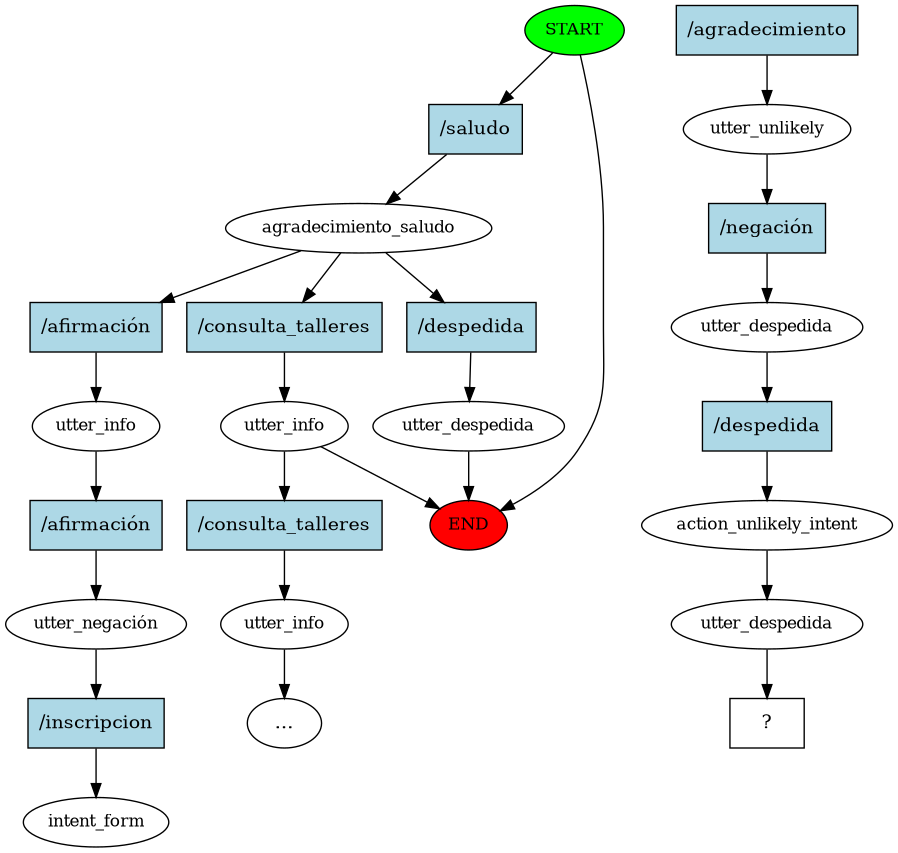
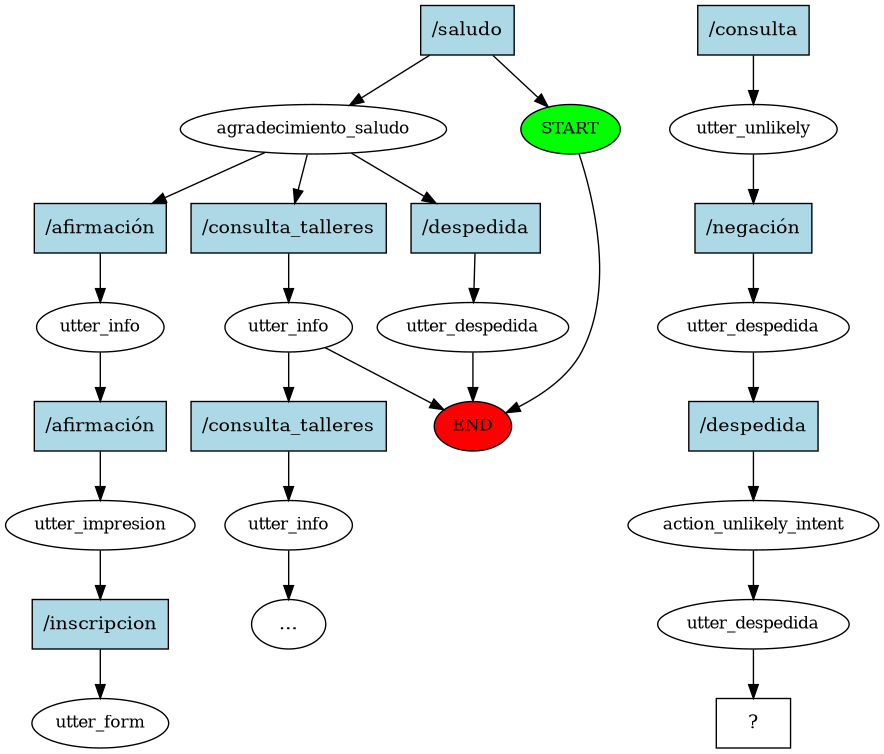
node "/agradecimiento": label "/agradecimiento" -> "/consulta"
edge "START" -> "/saludo": reversed
node "utter_negación": label "utter_negación" -> "utter_impresion"
node "intent_form": label "intent_form" -> "utter_form"
